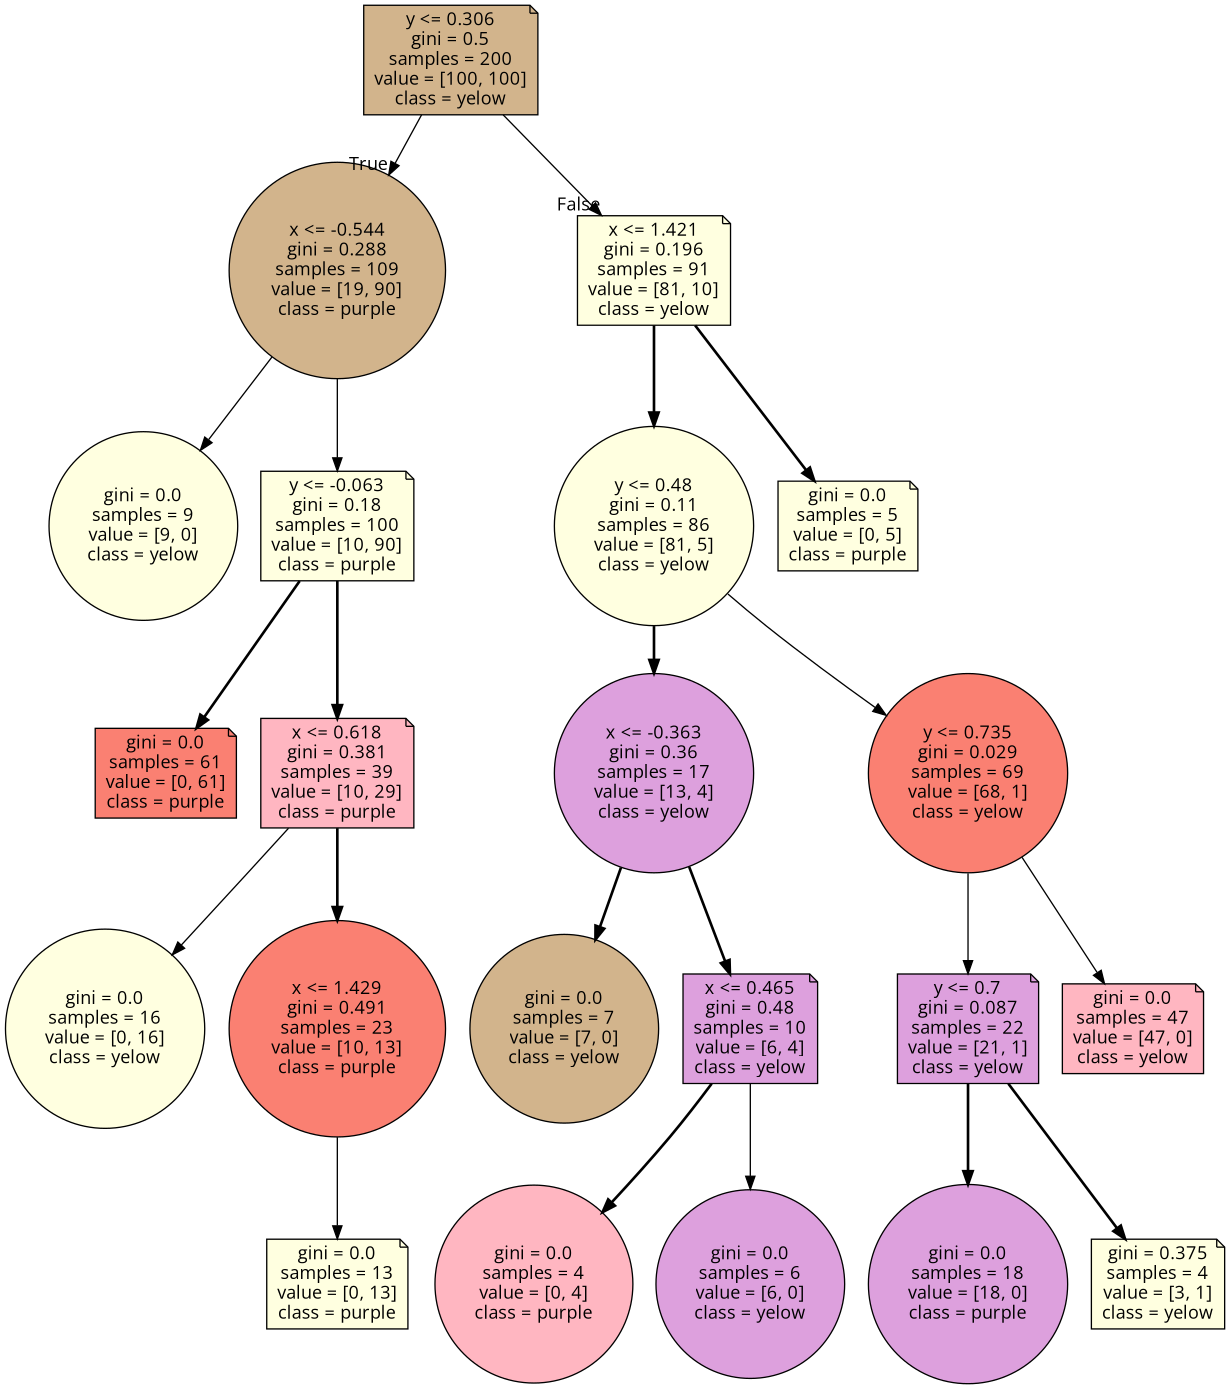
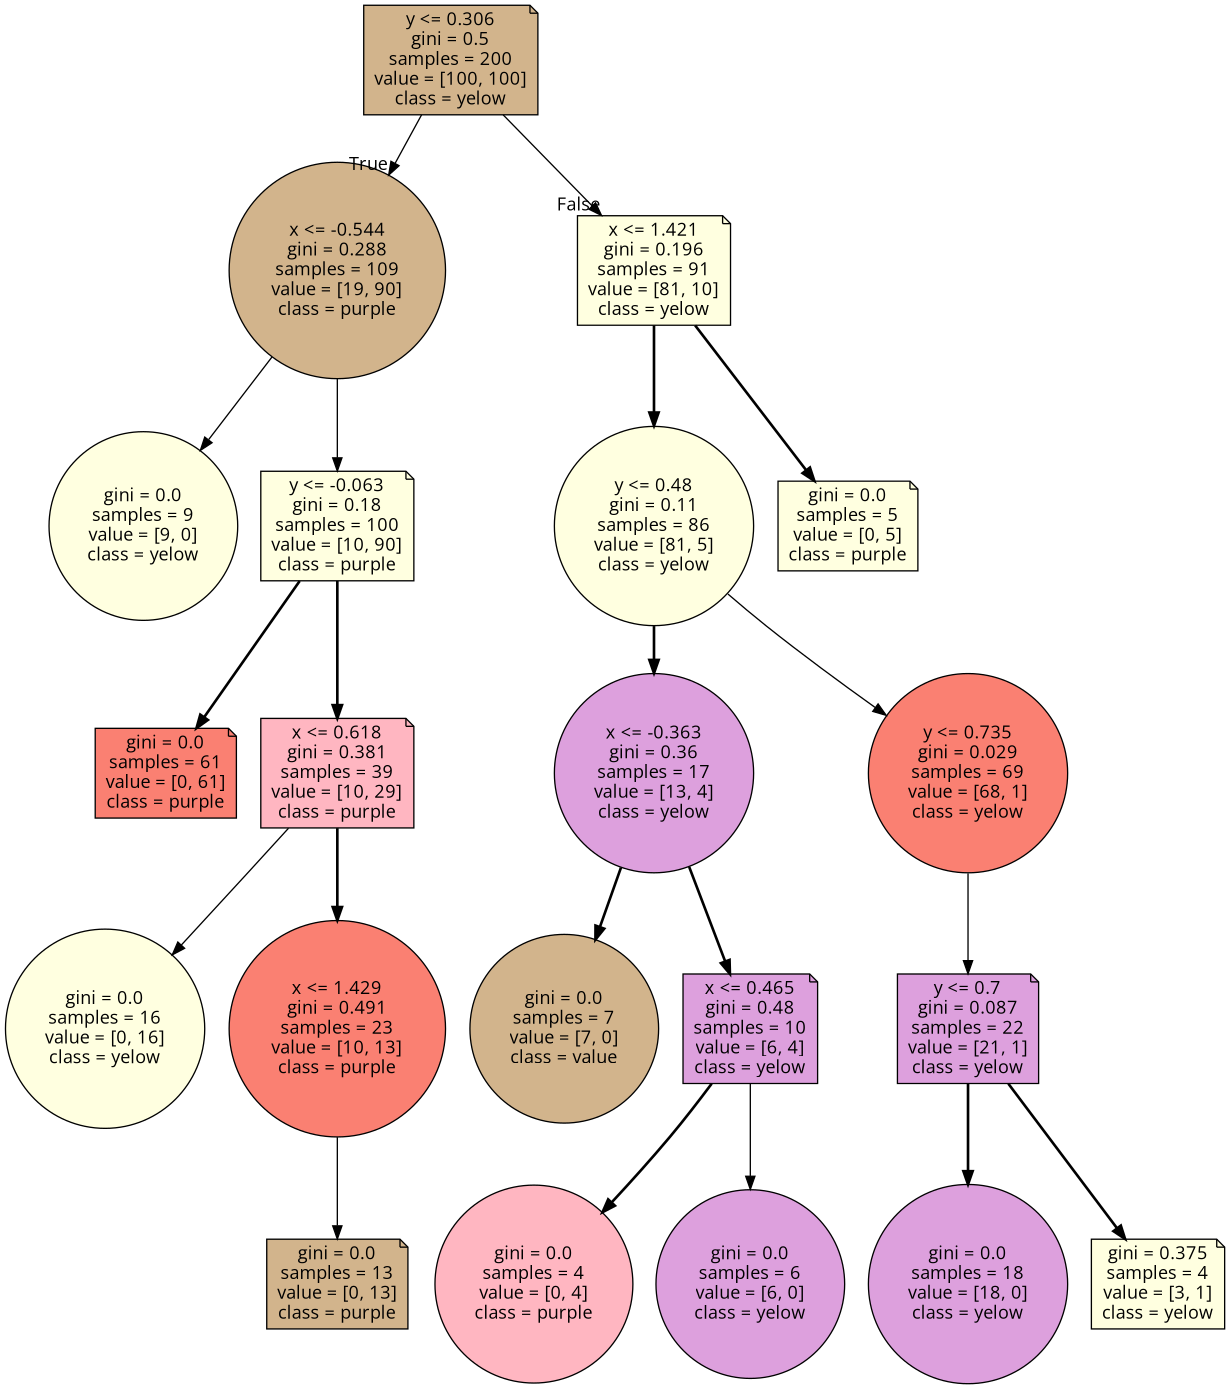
node "gini = 0.0 samples = 7 value = [7, 0] class = yelow": label "gini = 0.0 samples = 7 value = [7, 0] class = yelow" -> "gini = 0.0 samples = 7 value = [7, 0] class = value"
node "gini = 0.0 samples = 47 value = [47, 0] class = yelow": removed
node "gini = 0.0 samples = 13 value = [0, 13] class = purple": fillcolor lightyellow -> tan
node "gini = 0.0 samples = 18 value = [18, 0] class = purple": label "gini = 0.0 samples = 18 value = [18, 0] class = purple" -> "gini = 0.0 samples = 18 value = [18, 0] class = yelow"
